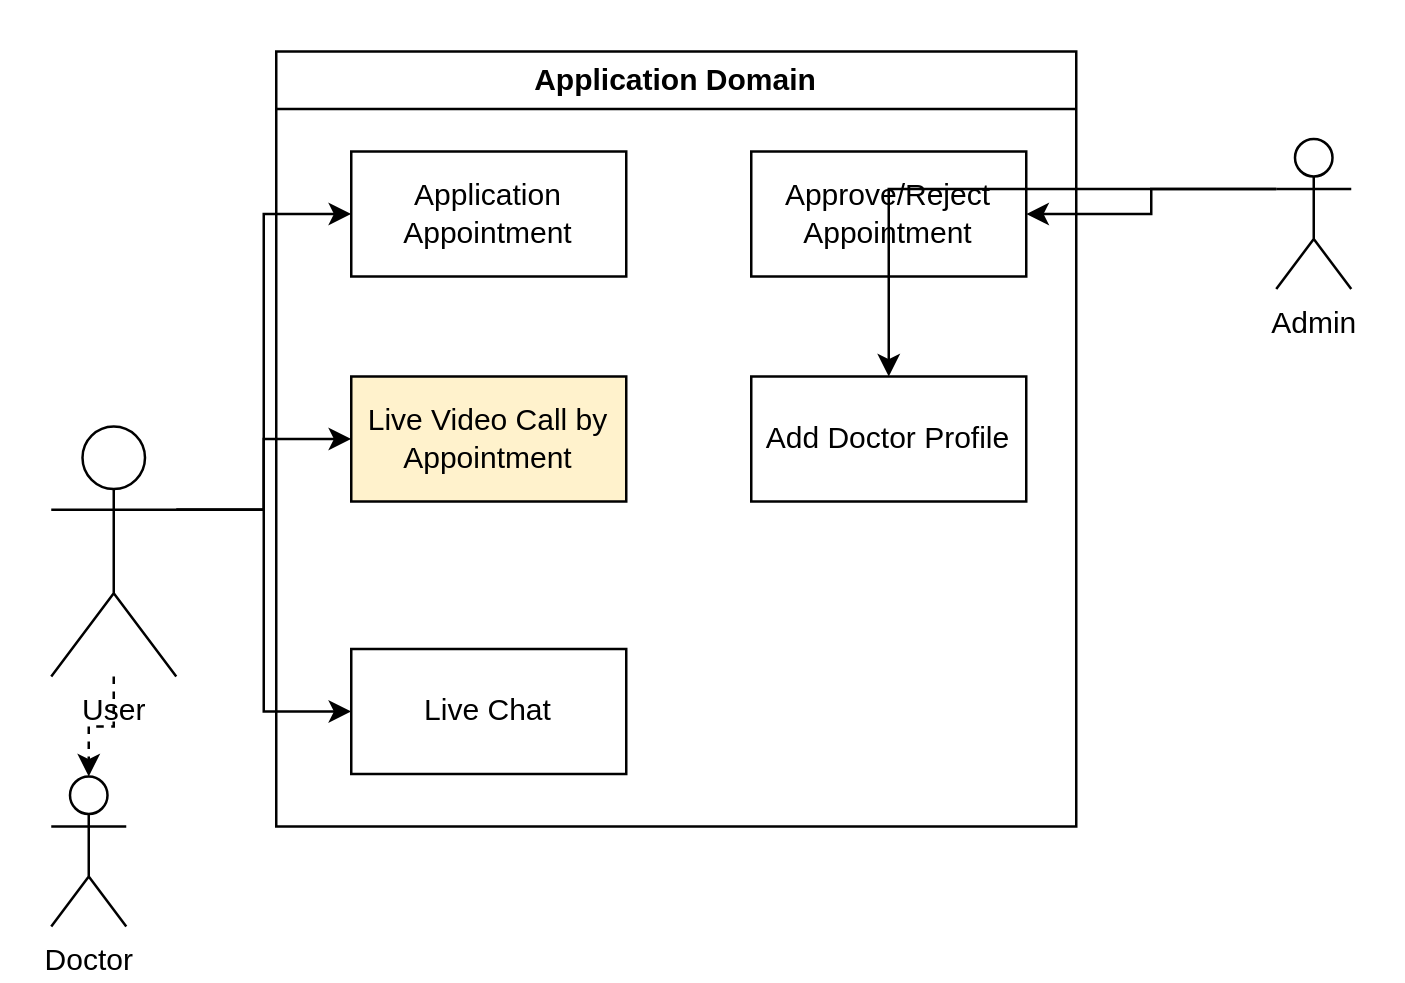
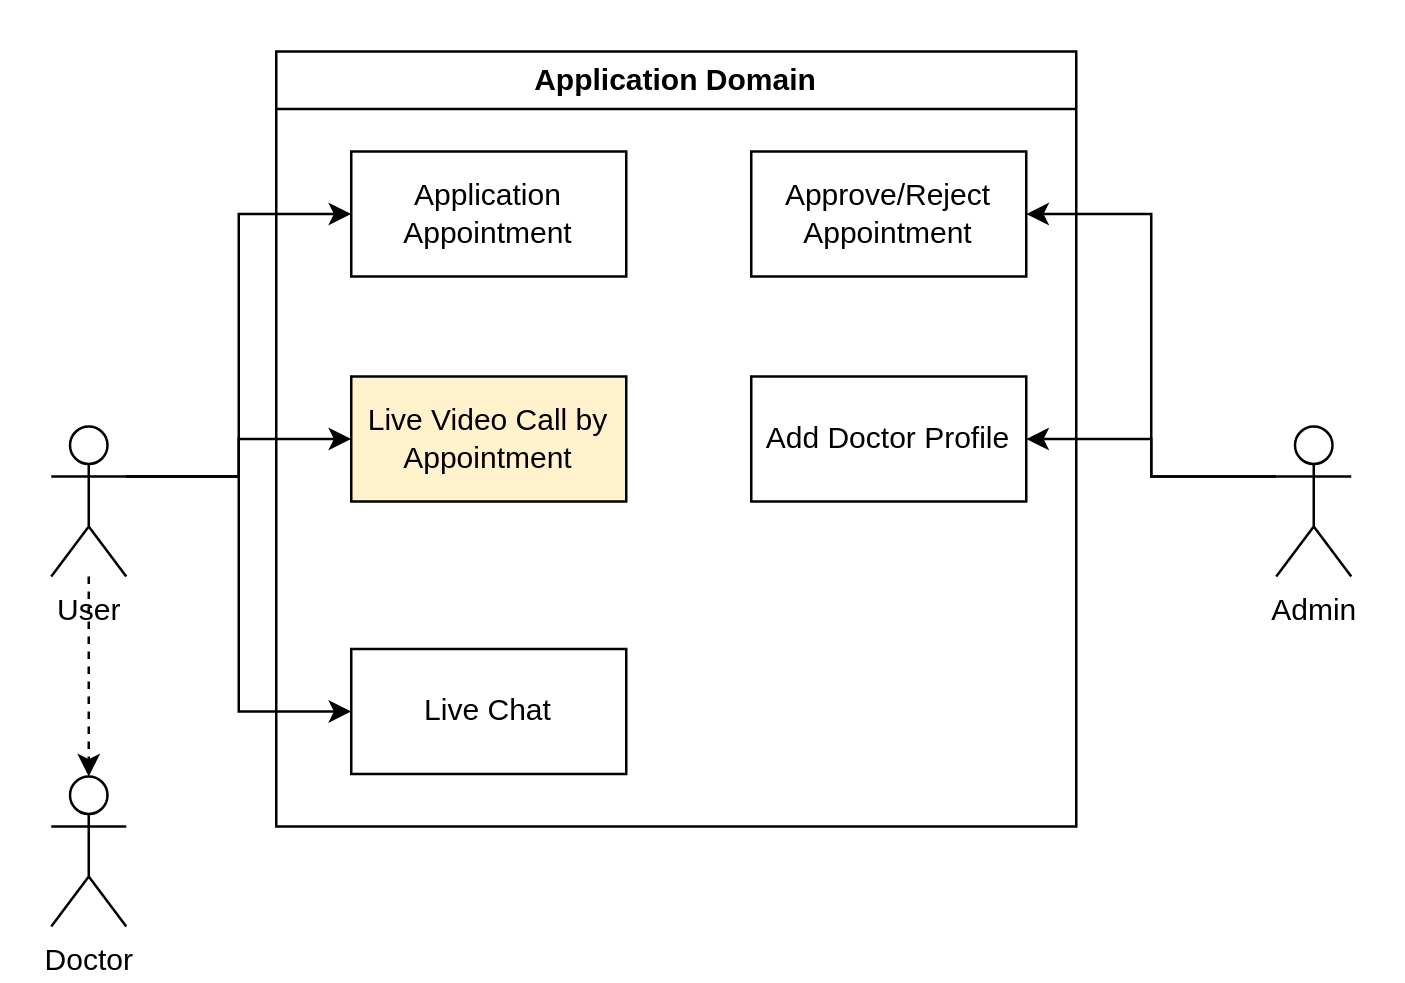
node "Admin": moved (1314, 214) -> (1314, 501)
node "User": size 125x250 -> 75x150
